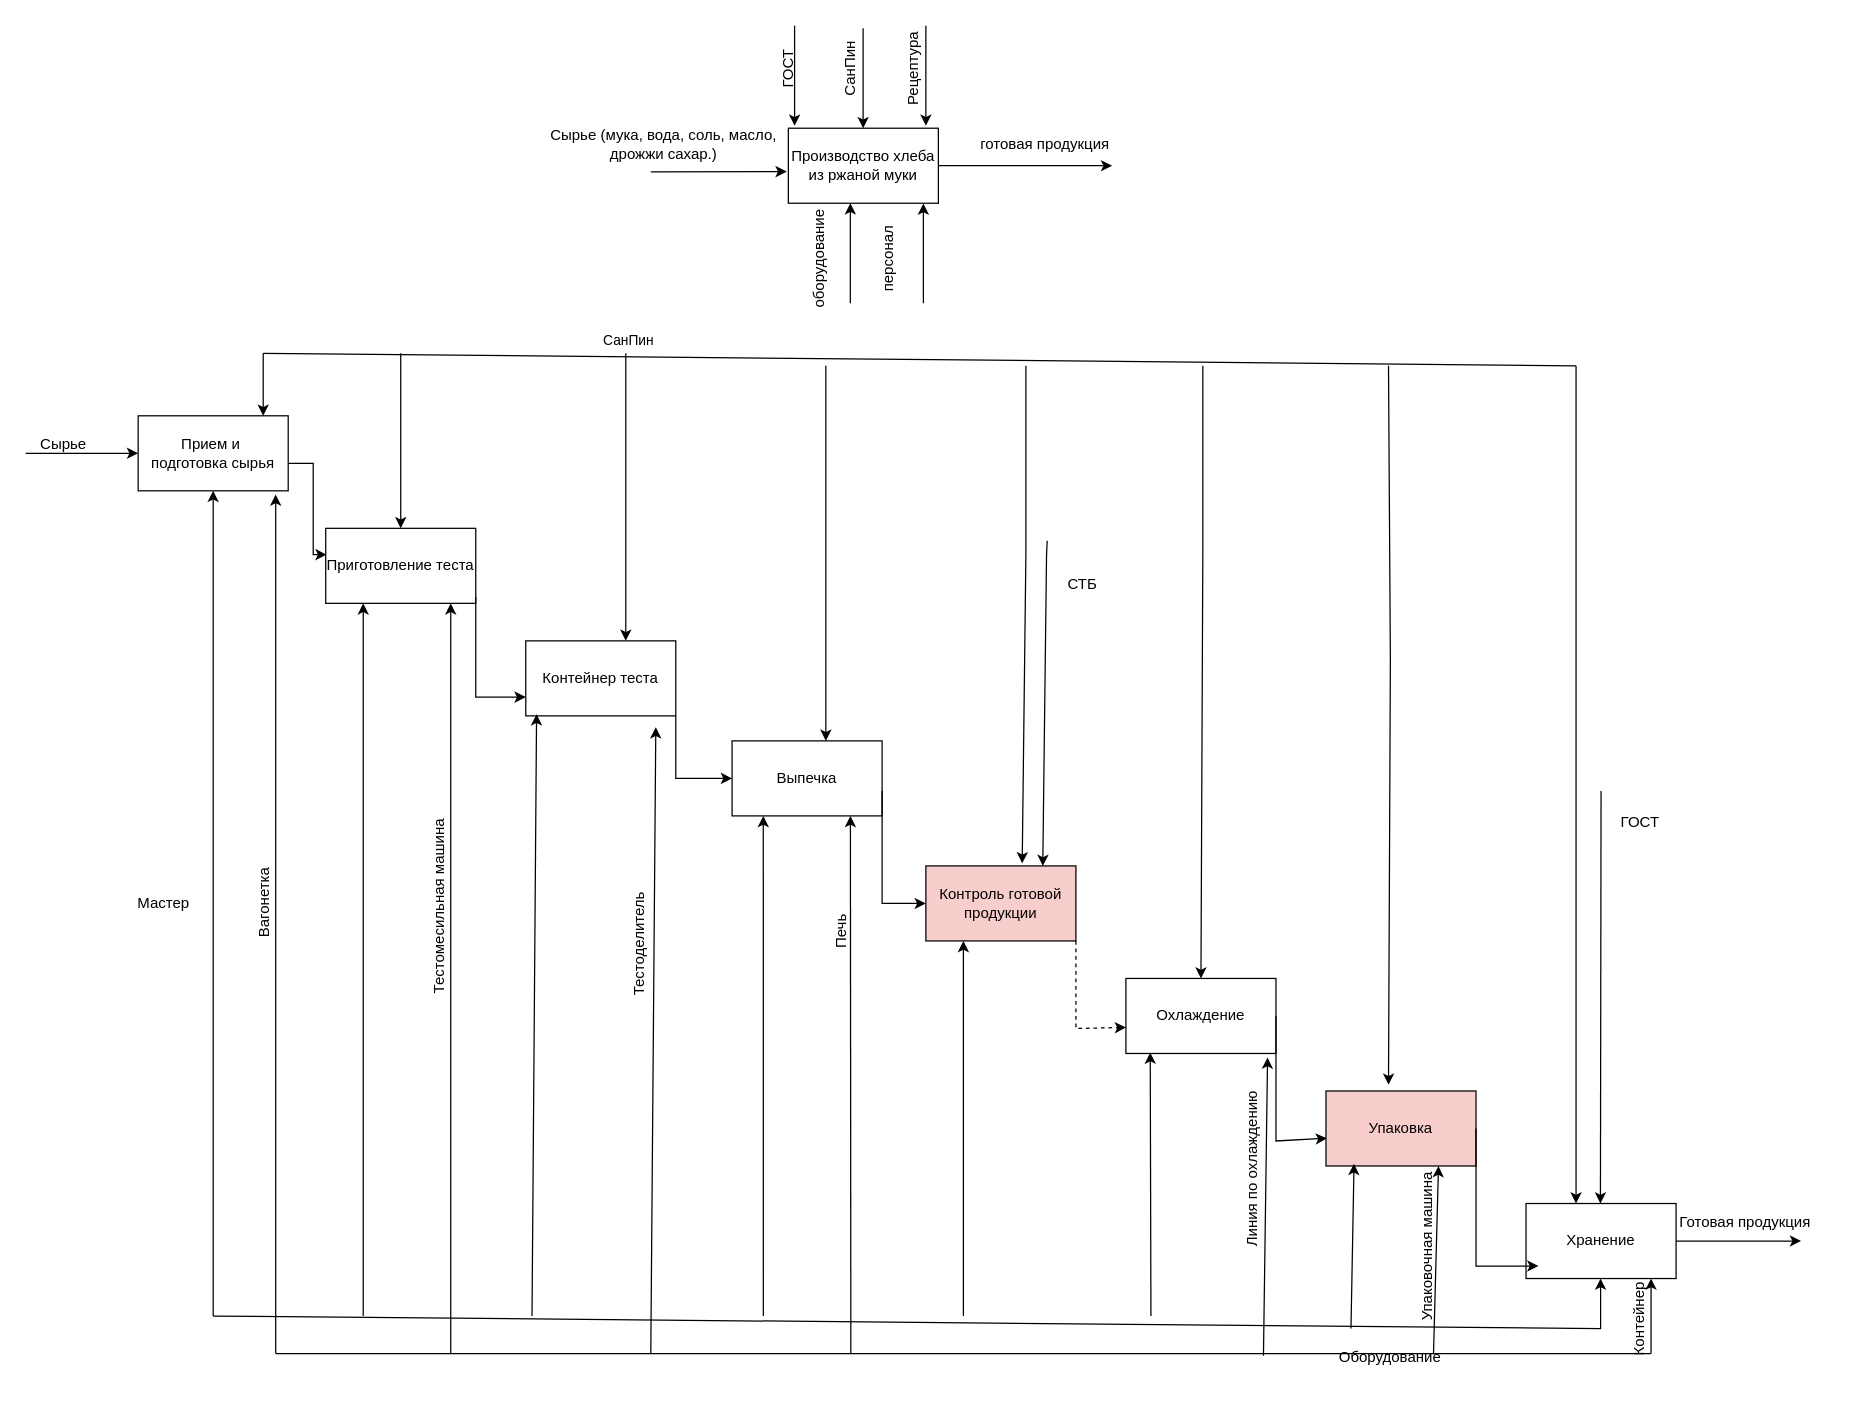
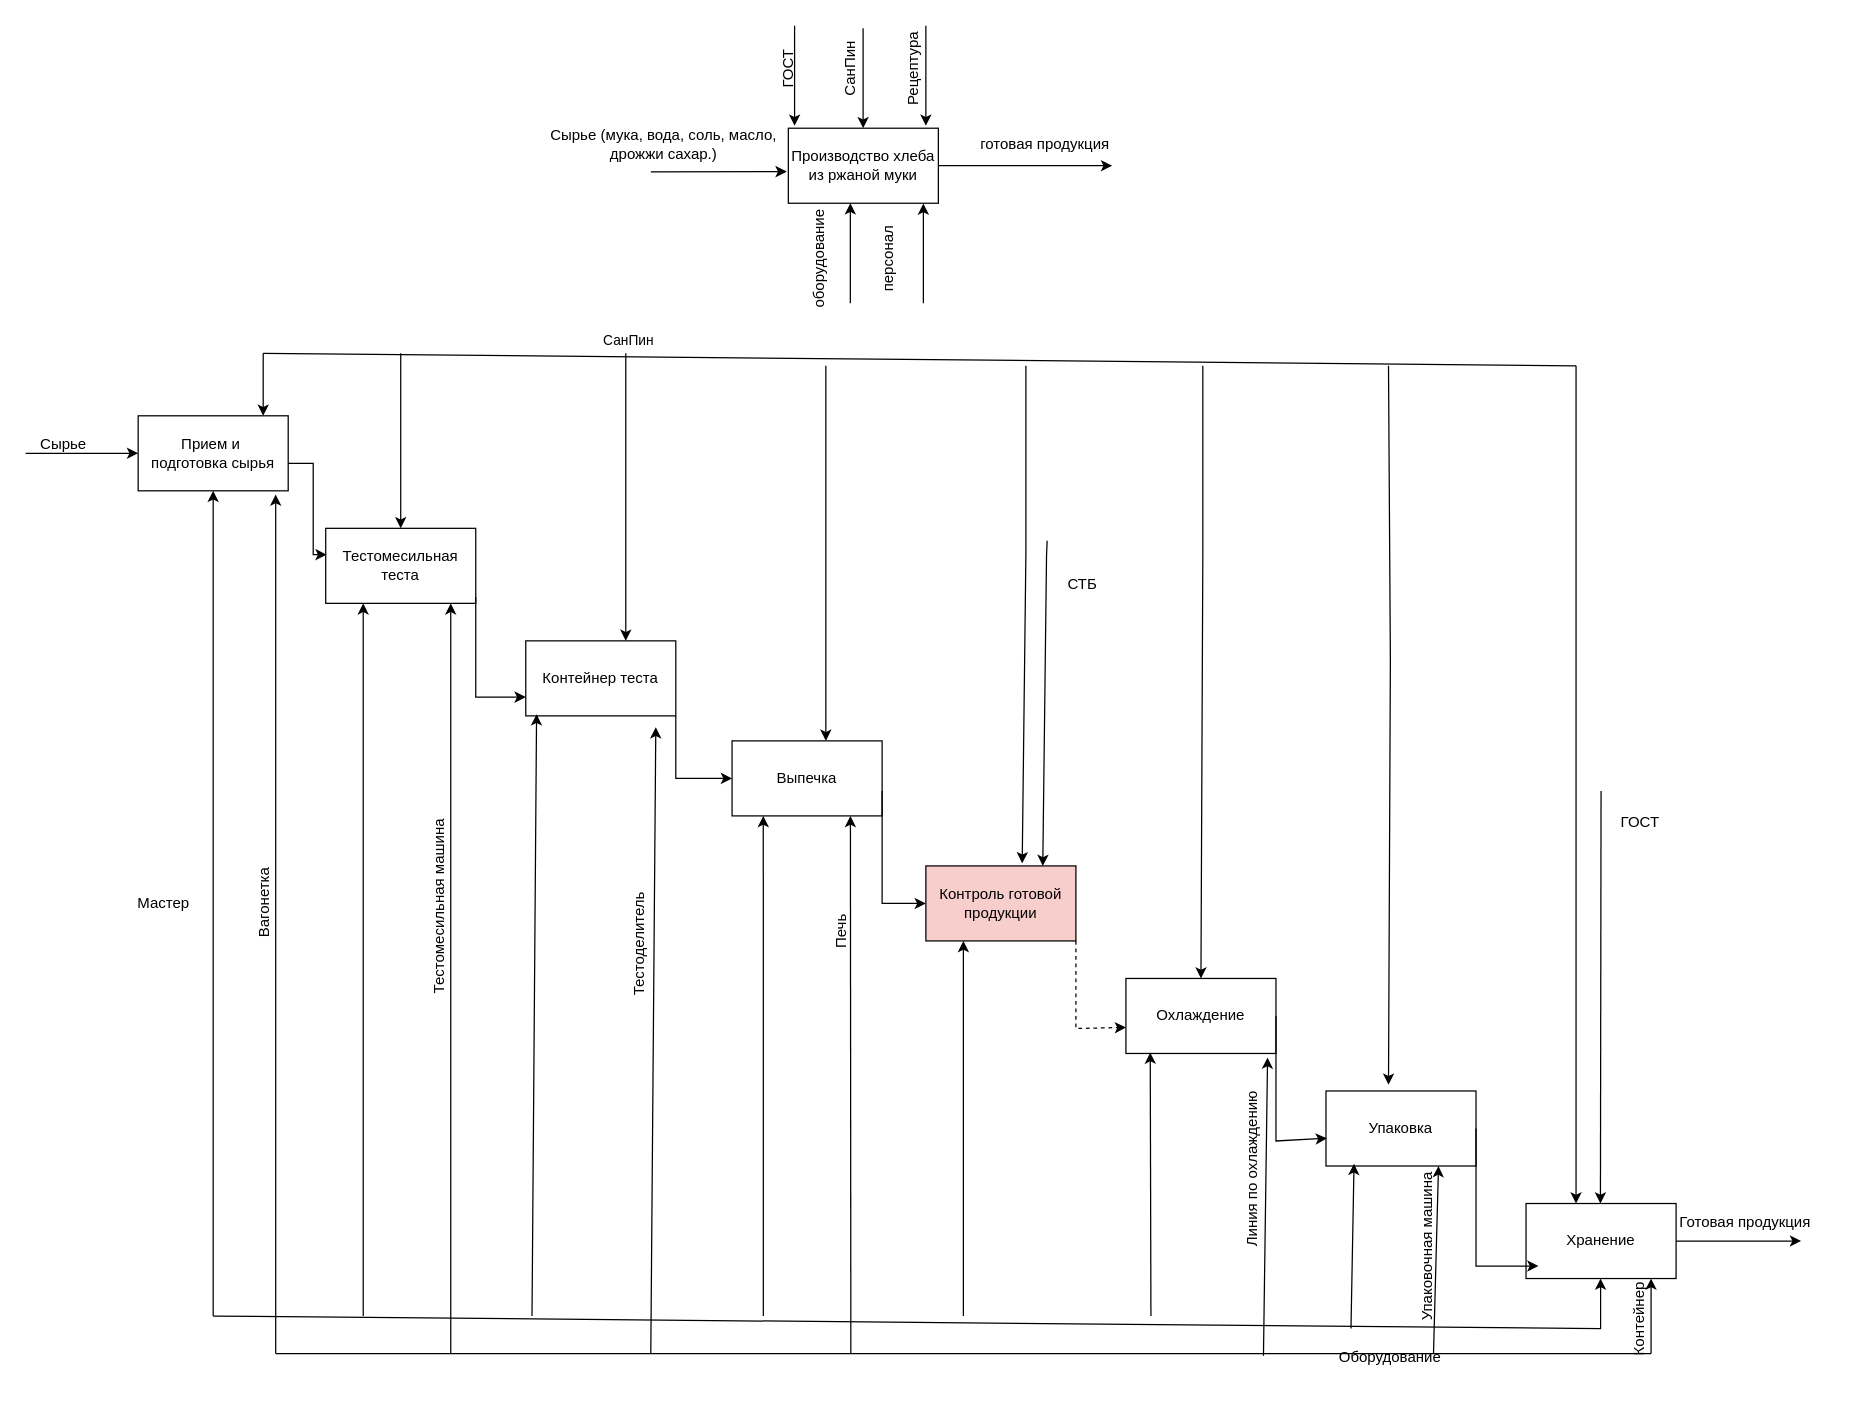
node "Приготовление теста": label "Приготовление теста" -> "Тестомесильная теста"
node "Упаковка": fillcolor #f8cecc -> #ffffff
